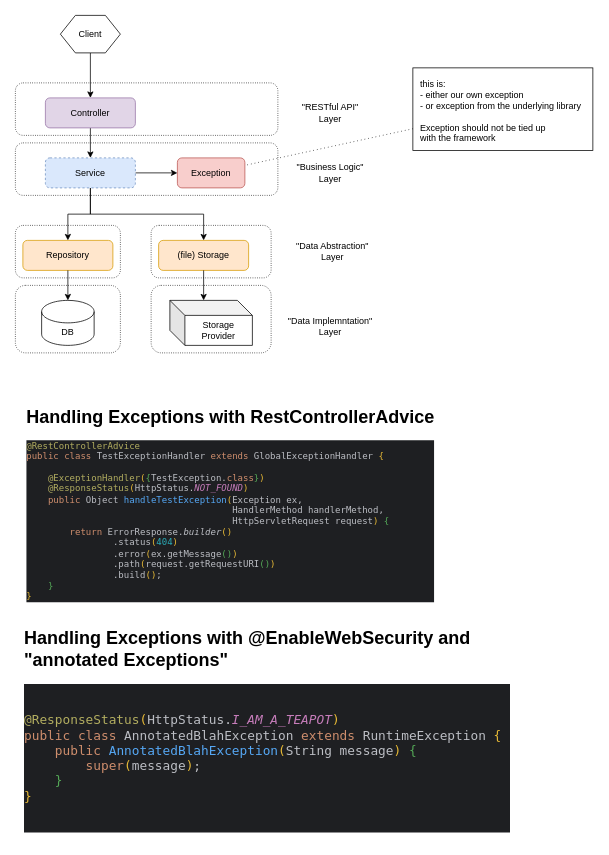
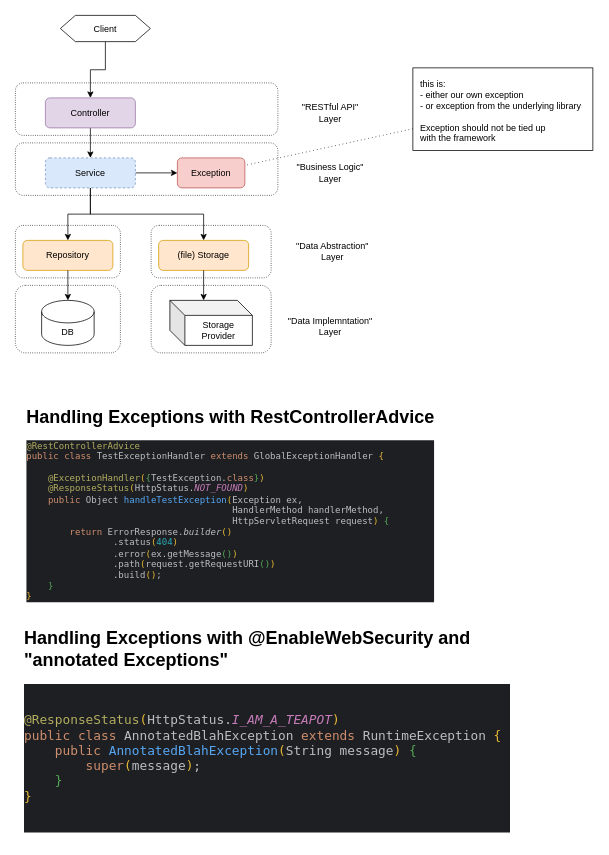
node "Client": size 60x38 -> 90x26
